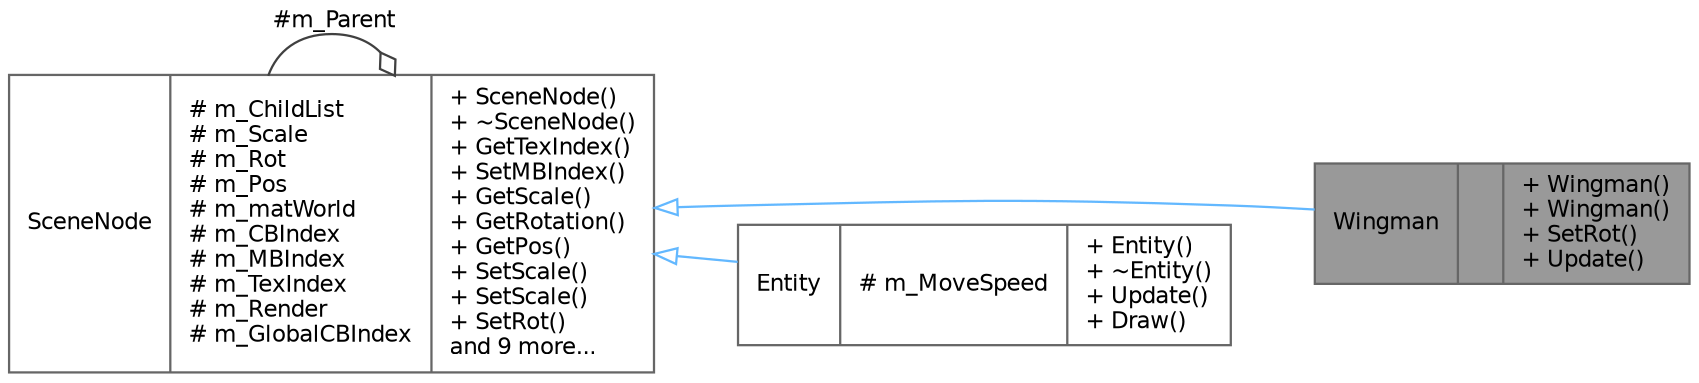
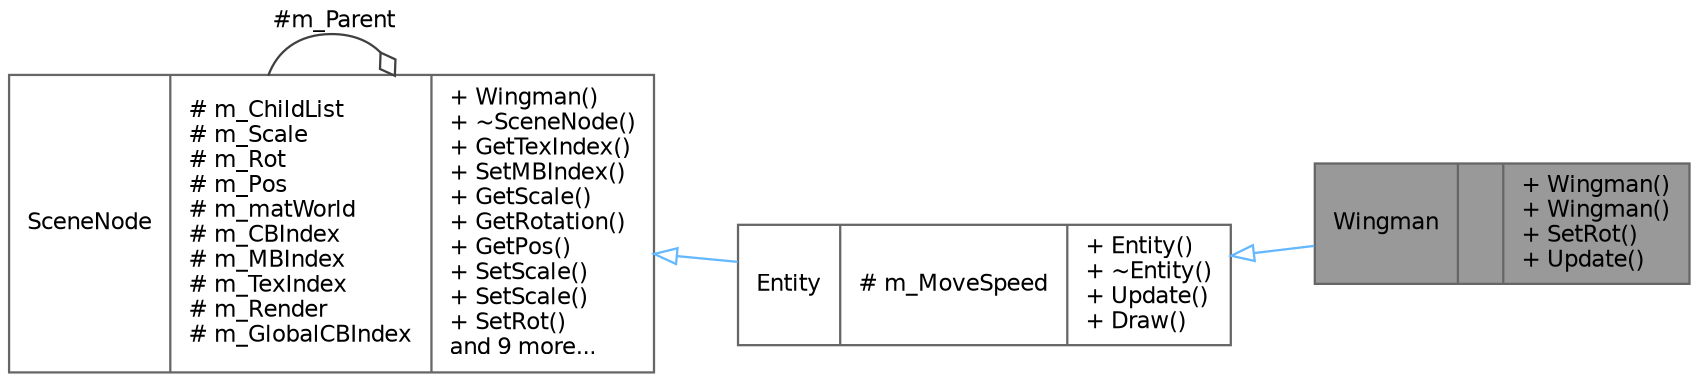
node "SceneNode": text "+ SceneNode()" -> "+ Wingman()"
edge "Wingman" -> "SceneNode": now "Wingman" -> "Entity"
